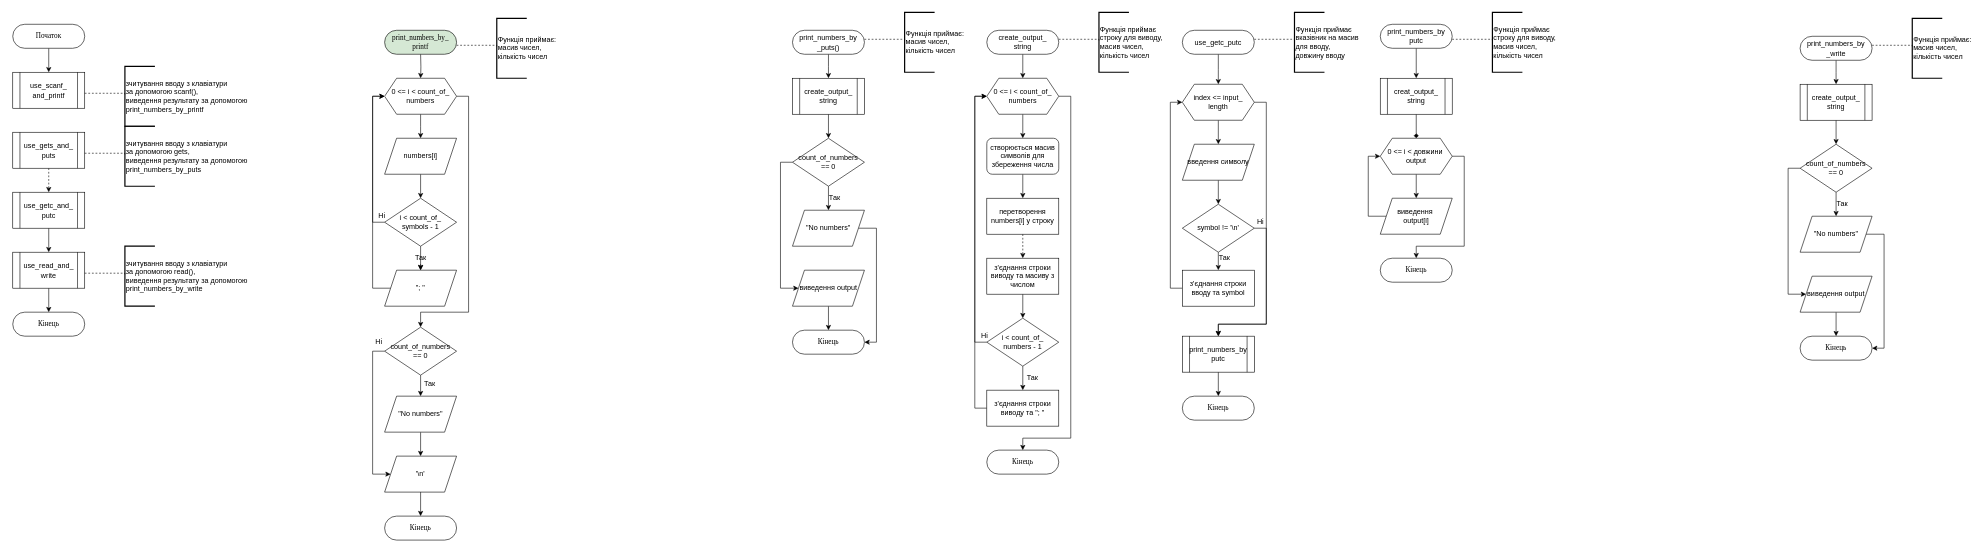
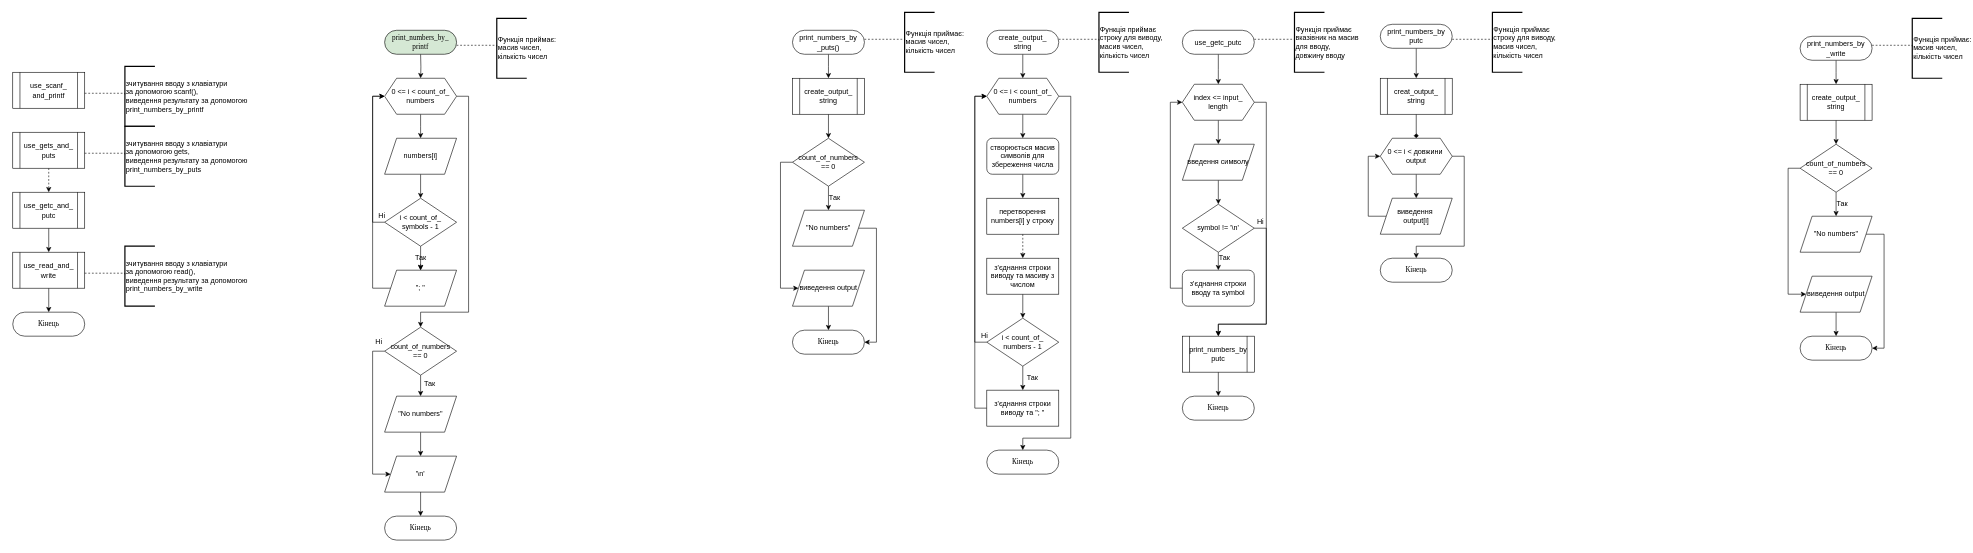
node "Початок": removed
edge "Початок" -> "use_scanf_ and_printf": removed
node "з'єднання строки вводу та symbol": shape rectangle -> rounded rectangle
